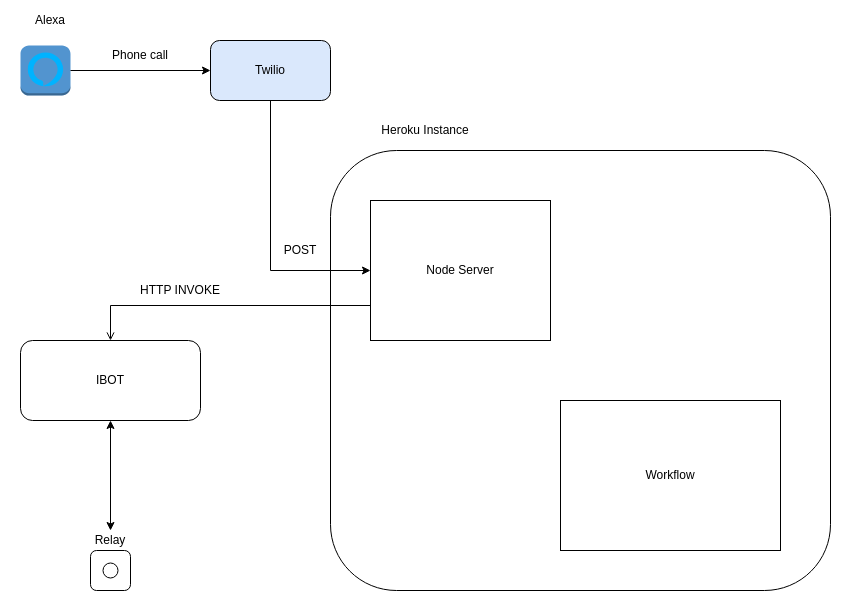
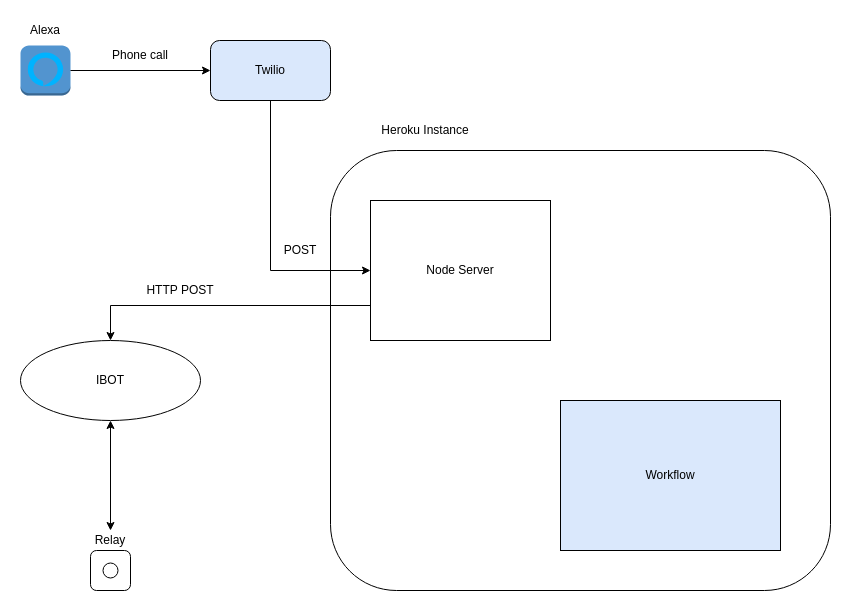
node "Alexa": moved (51, 21) -> (46, 31)
node "HTTP INVOKE": label "HTTP INVOKE" -> "HTTP POST"
edge "Node Server" -> "IBOT": arrowhead open -> classic
node "IBOT": shape rounded rectangle -> ellipse
node "Workflow": fillcolor #ffffff -> #dae8fc
